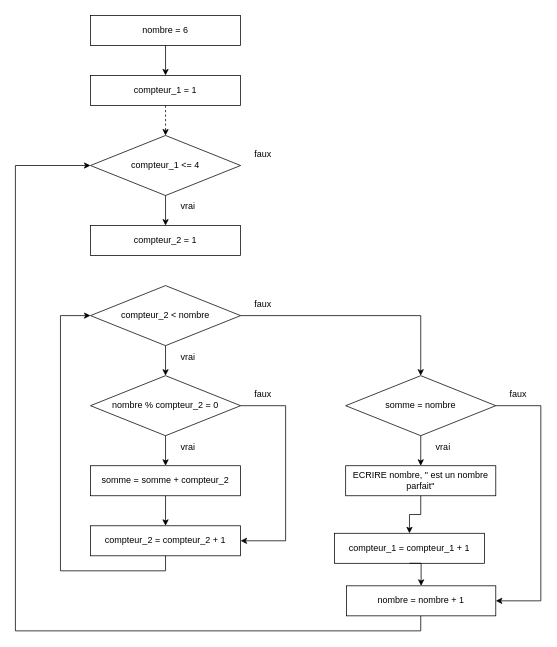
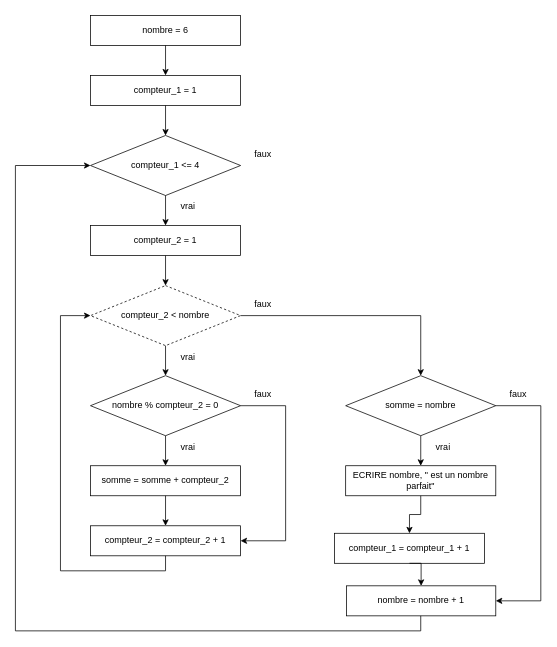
edge "compteur_1 = 1" -> "compteur_1 <= 4": style dashed -> solid
edge "compteur_2 = 1" -> "compteur_2 < nombre": added
node "compteur_2 < nombre": style solid -> dashed
